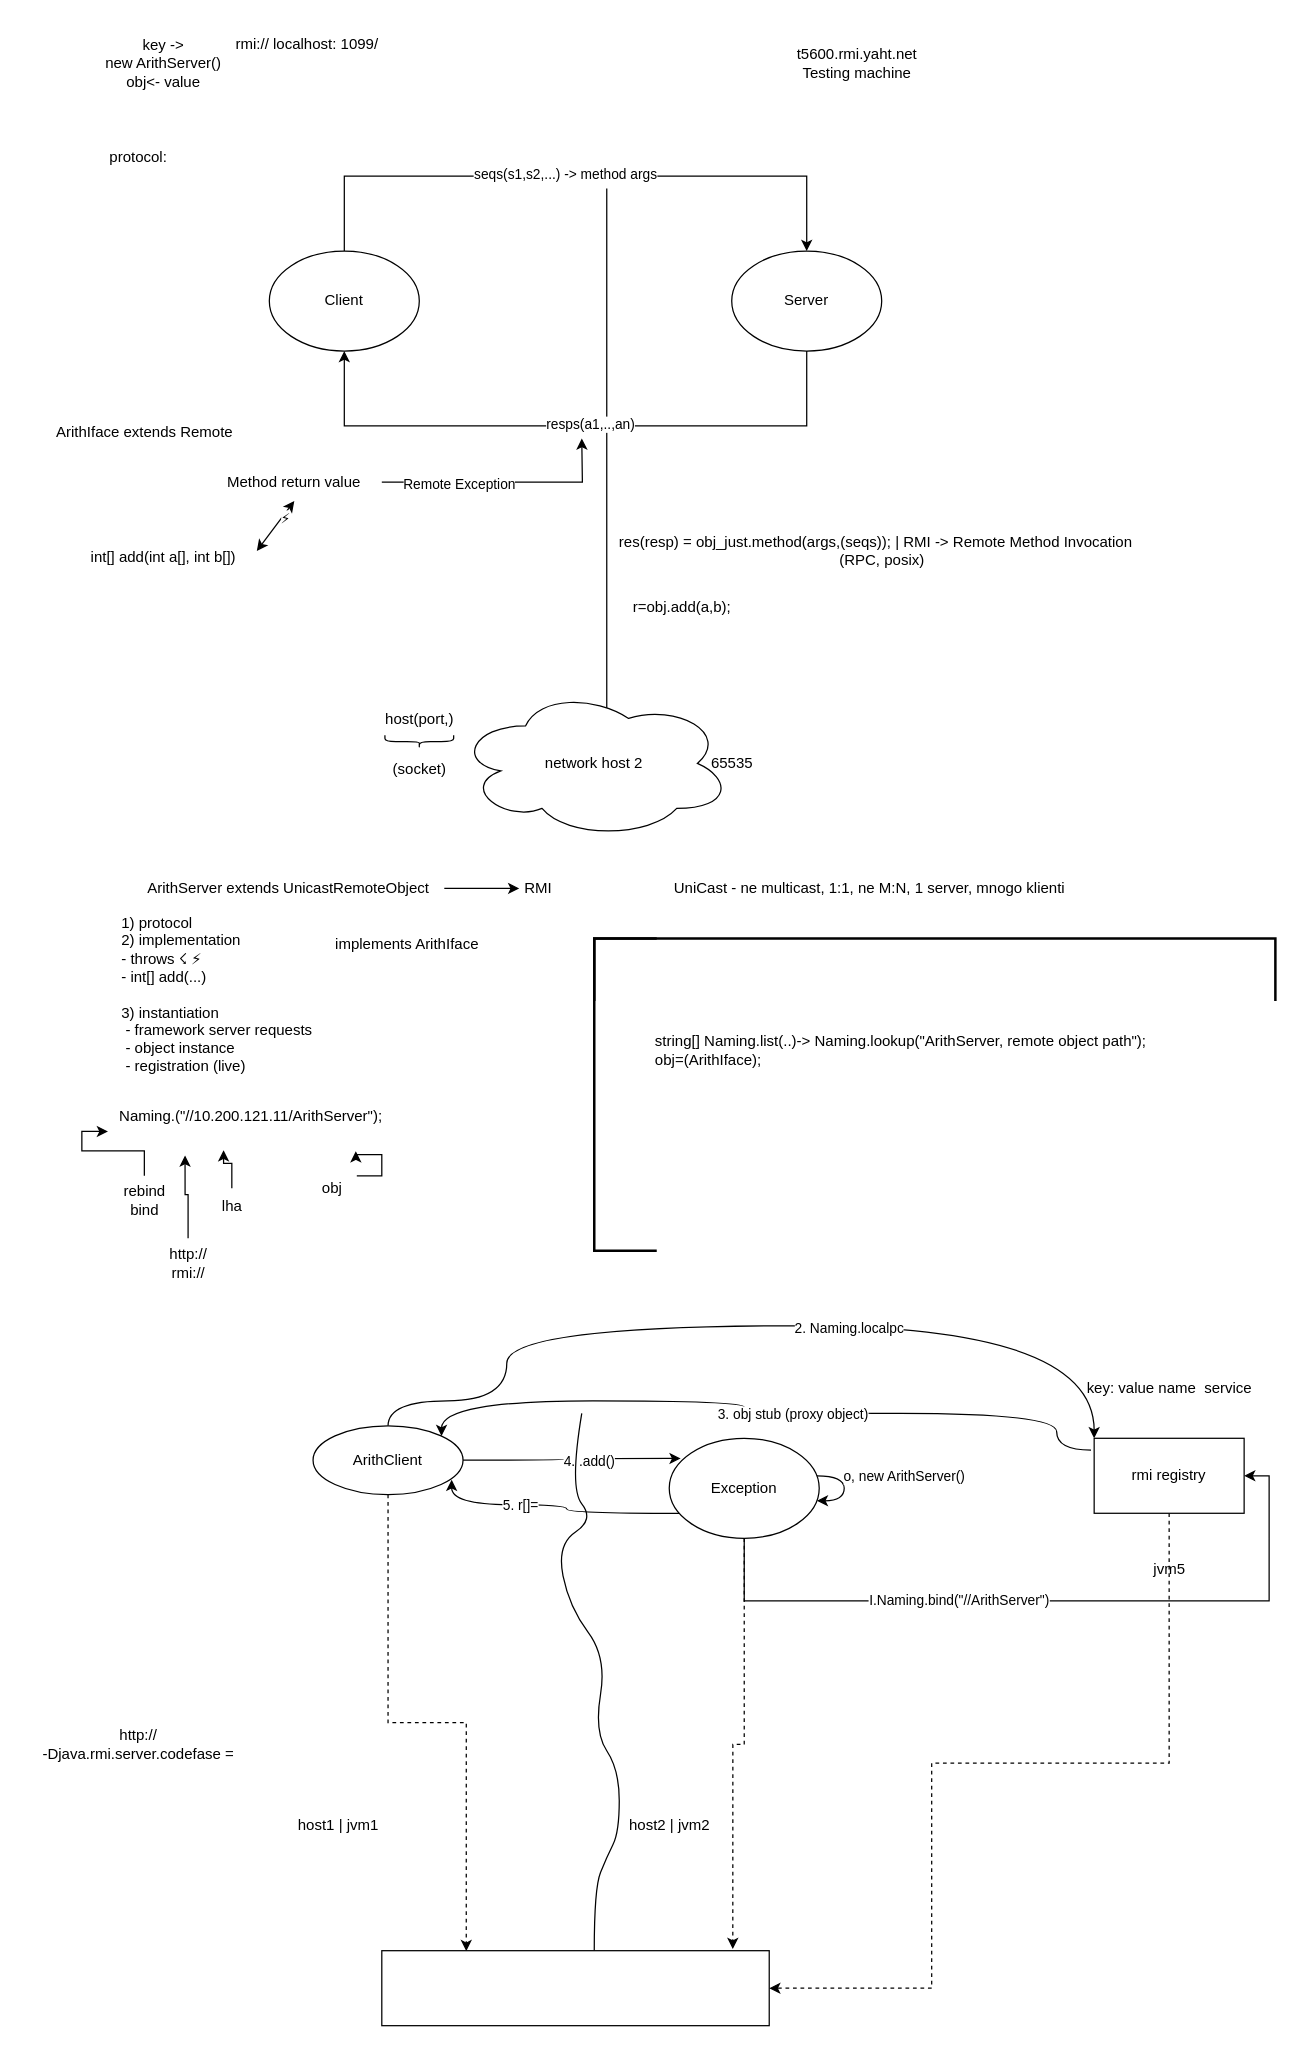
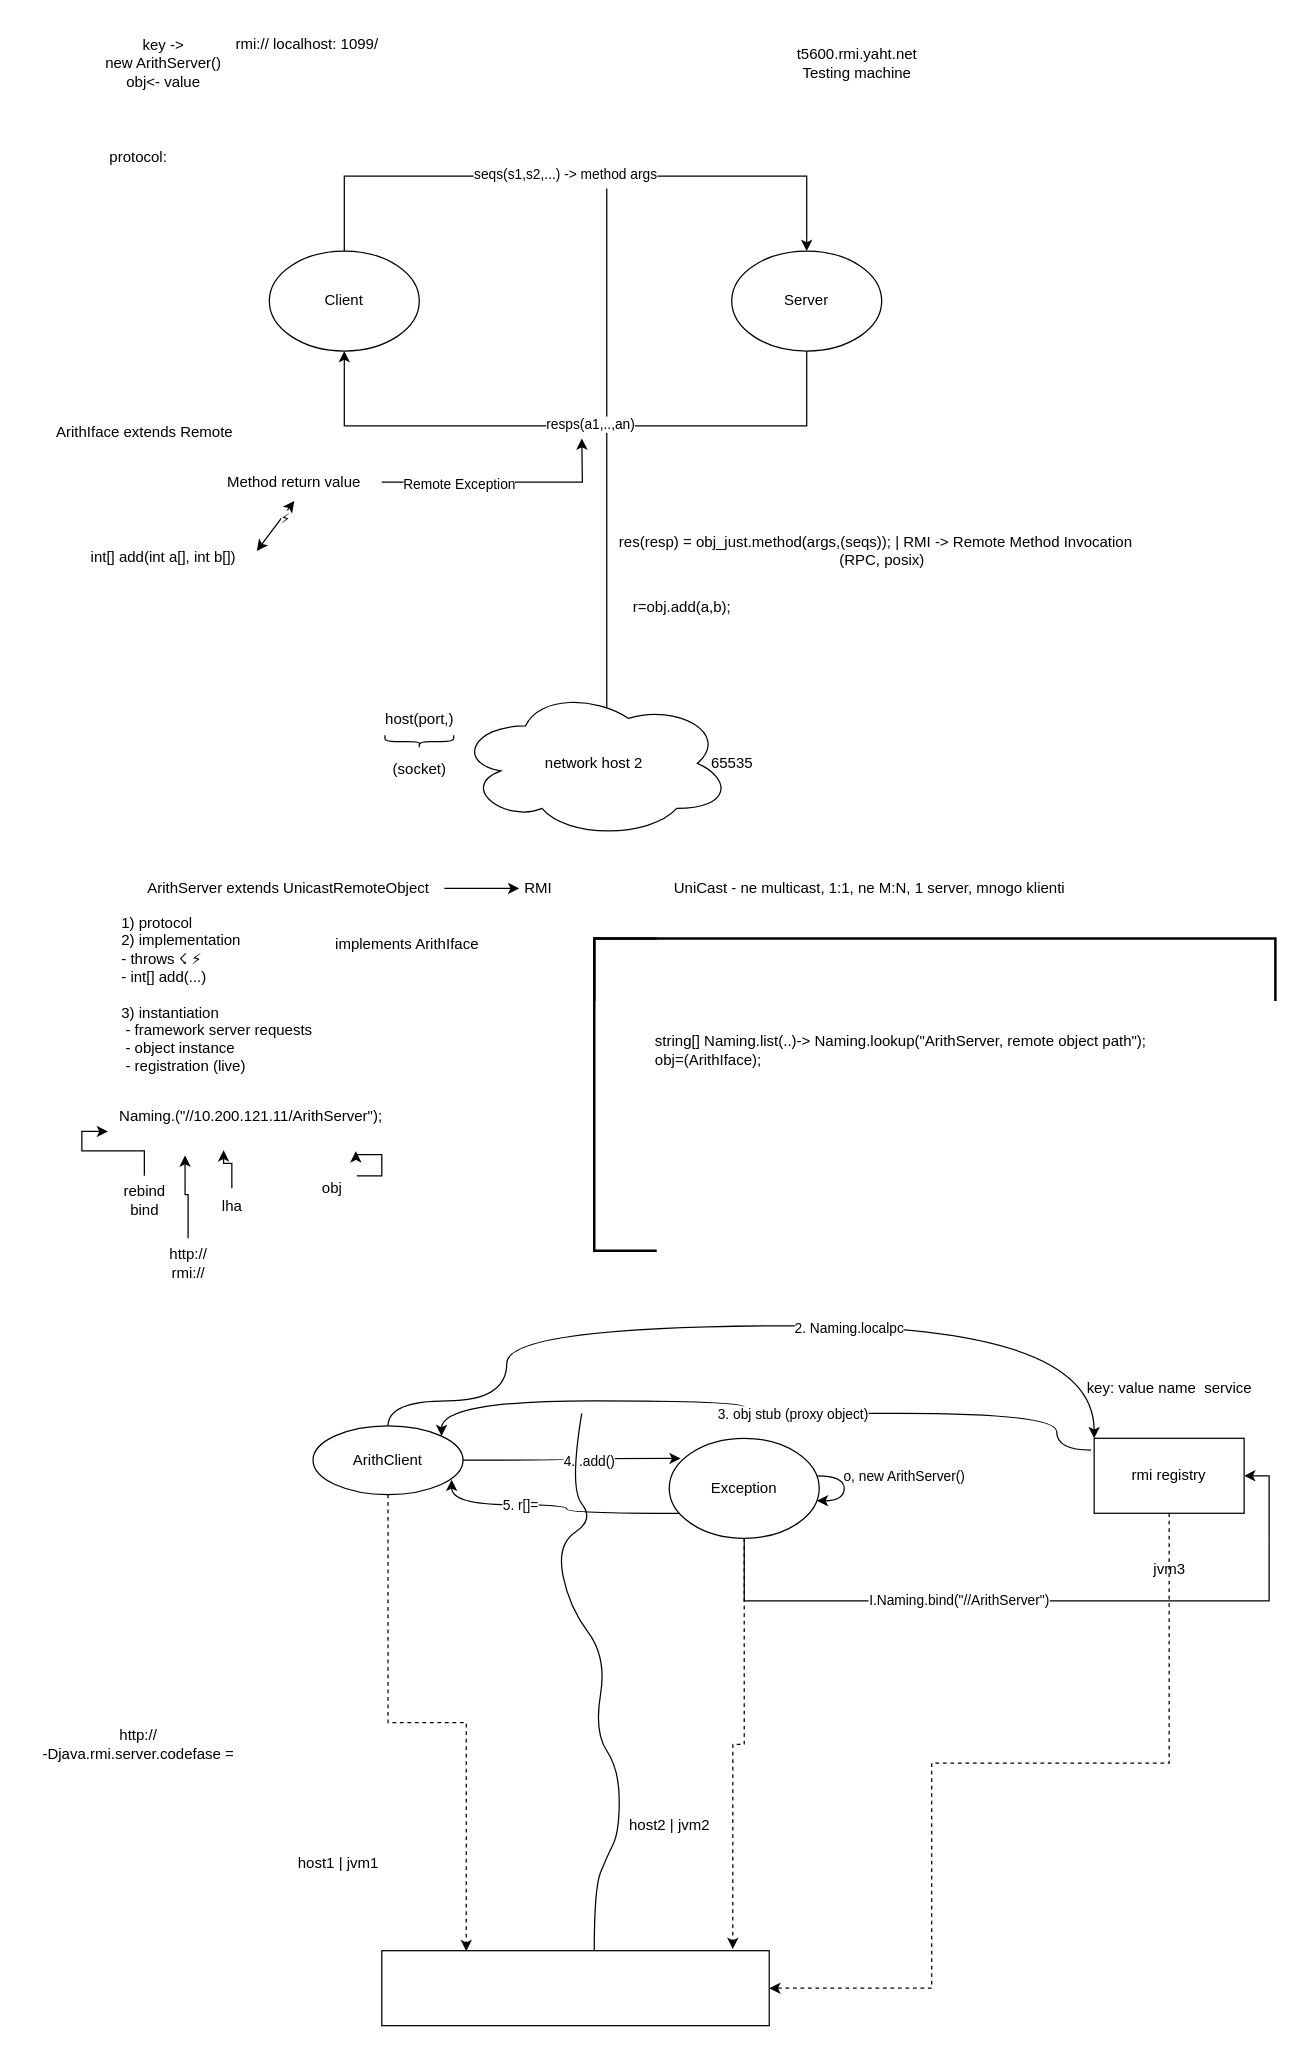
node "jvm5": label "jvm5" -> "jvm3"
node "host1 | jvm1": moved (338, 1826) -> (338, 1863)
